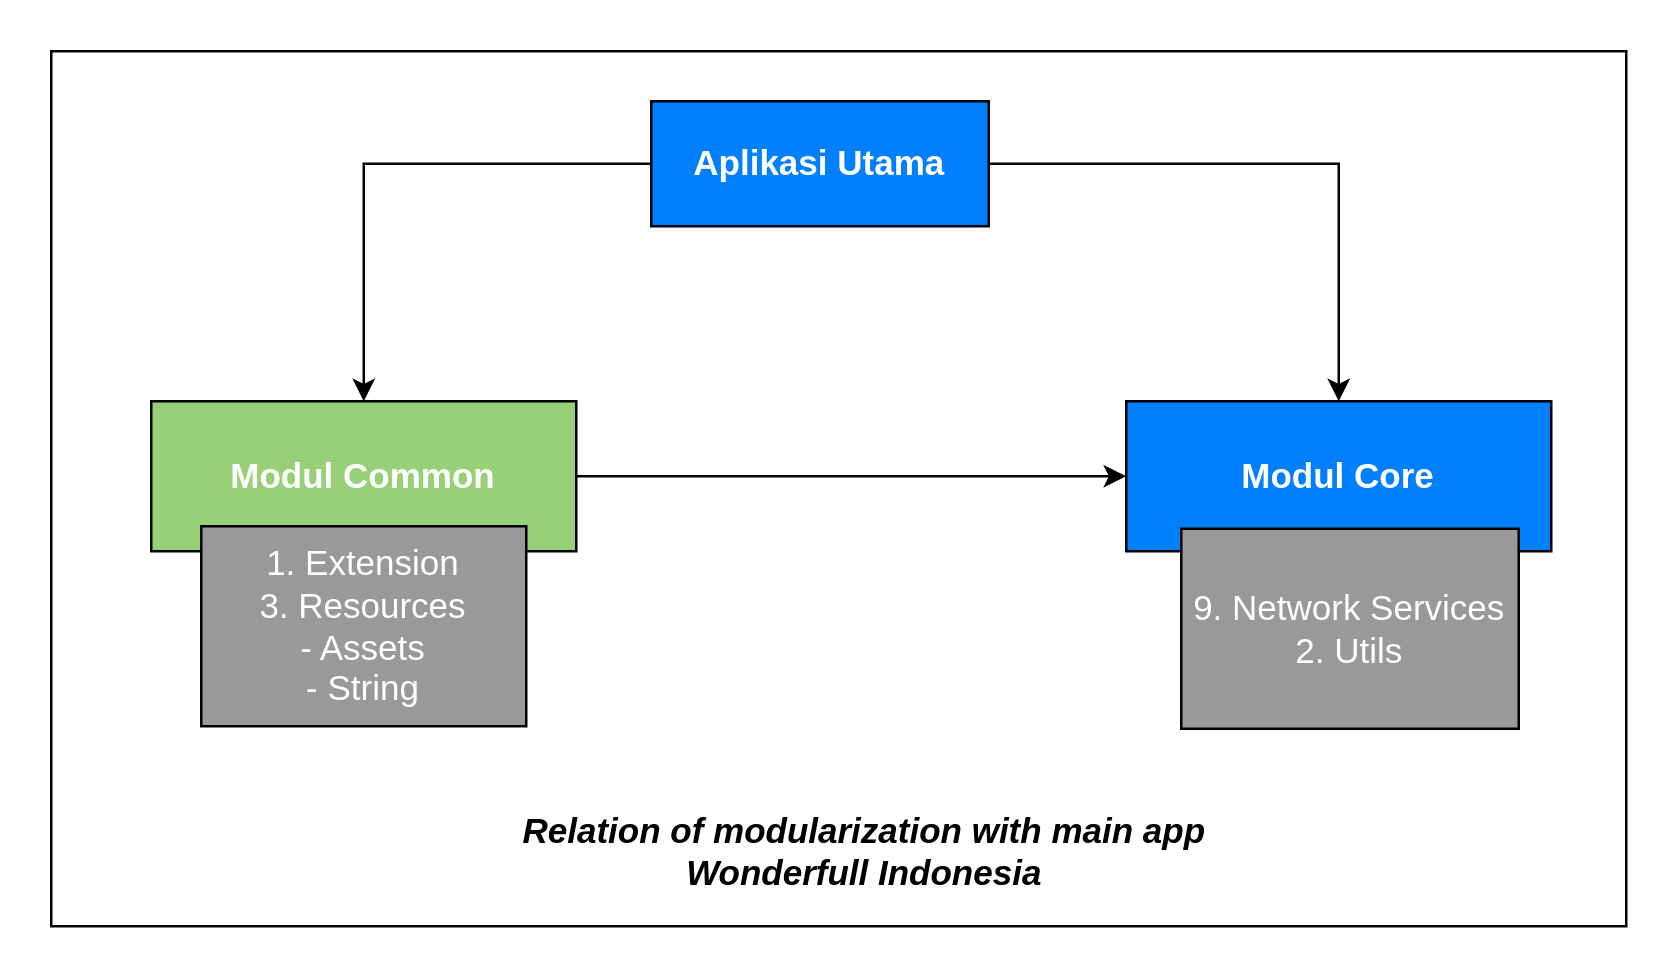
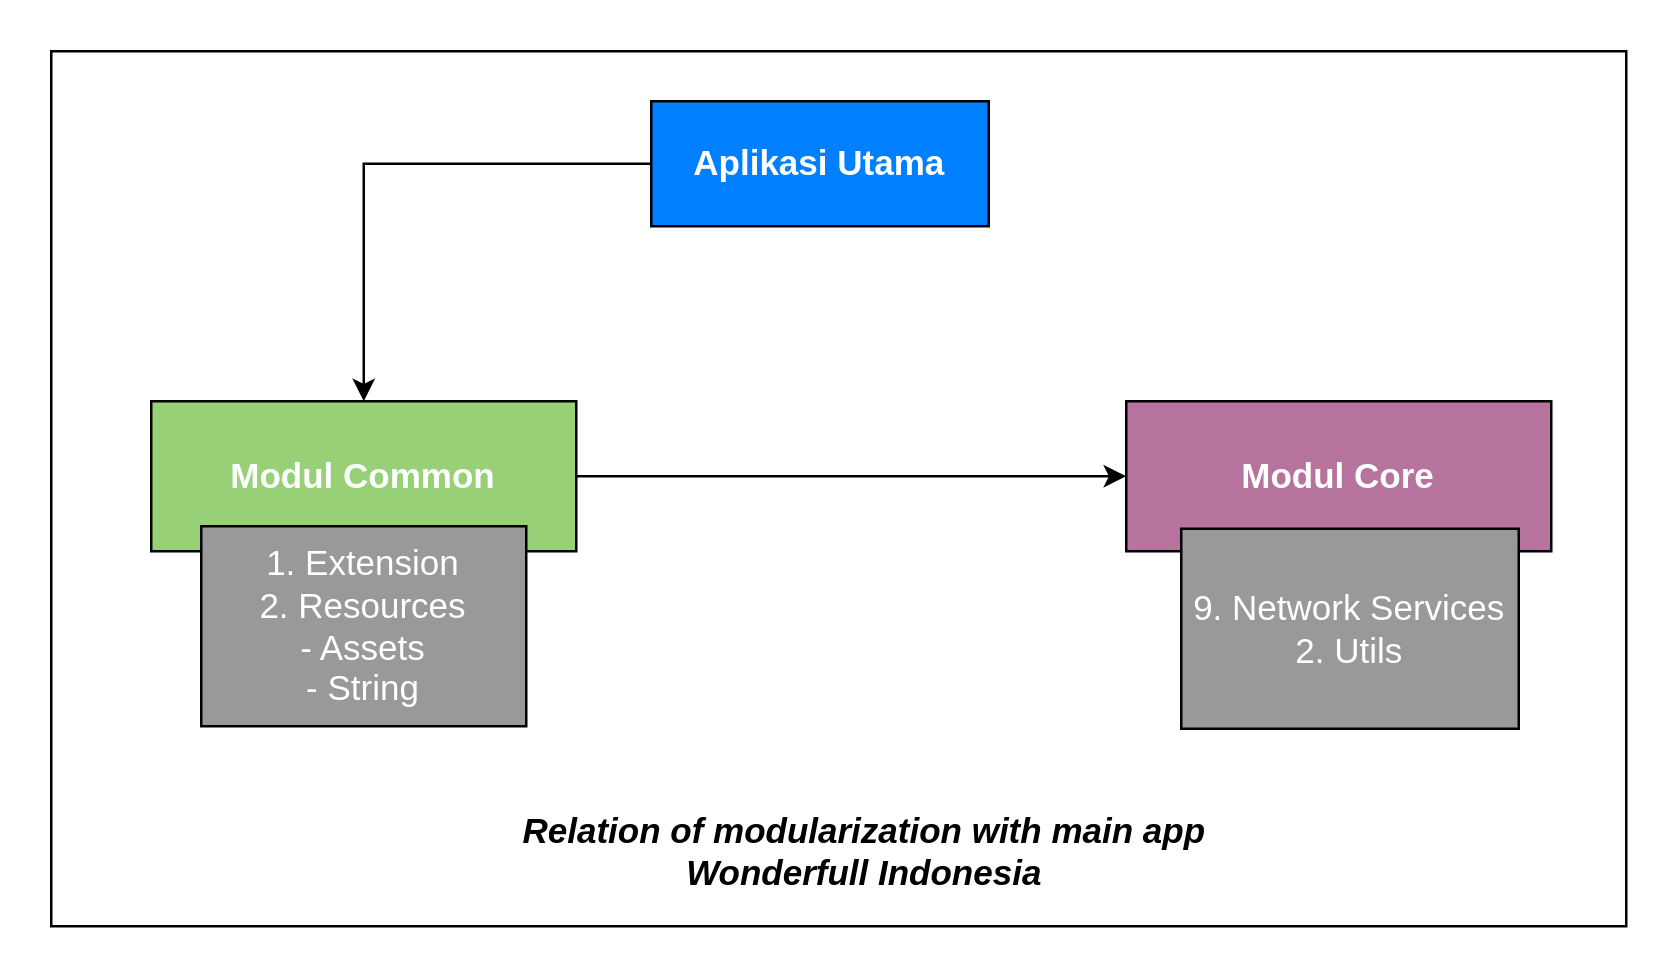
edge "Aplikasi Utama" -> "Modul Core": removed
node "Modul Core": fillcolor #007fff -> #b5739d
node "1. Extension 3. Resources - Assets - String": label "1. Extension 3. Resources - Assets - String" -> "1. Extension 2. Resources - Assets - String"
